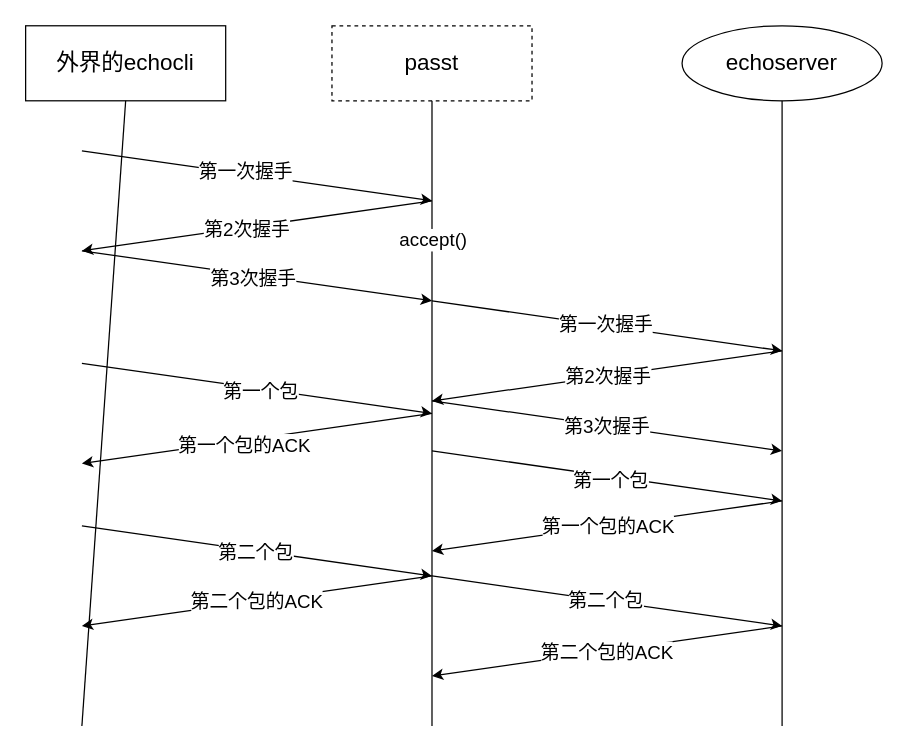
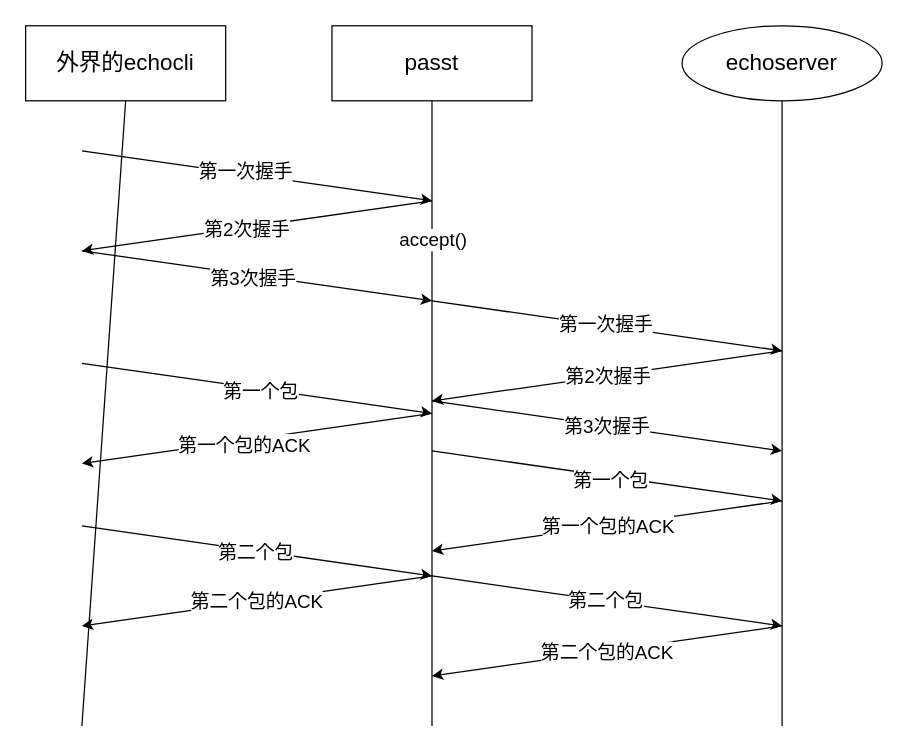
node "passt": style dashed -> solid
